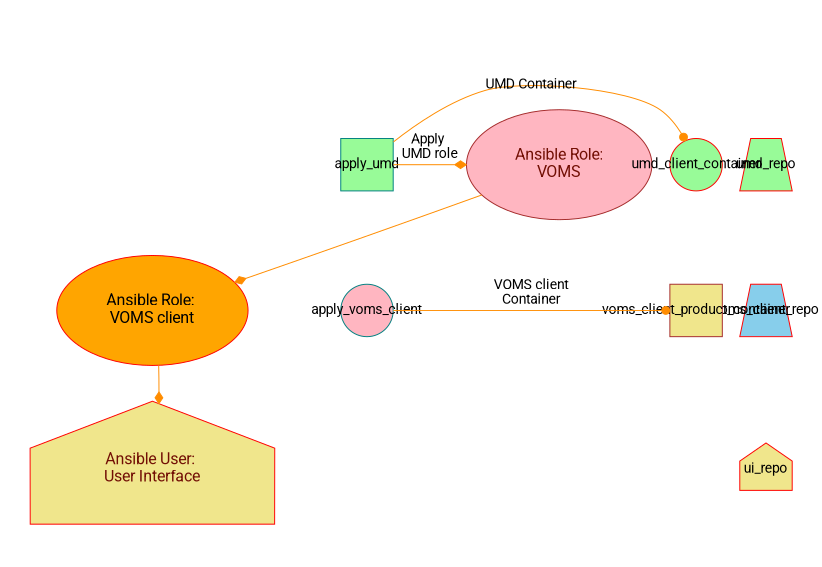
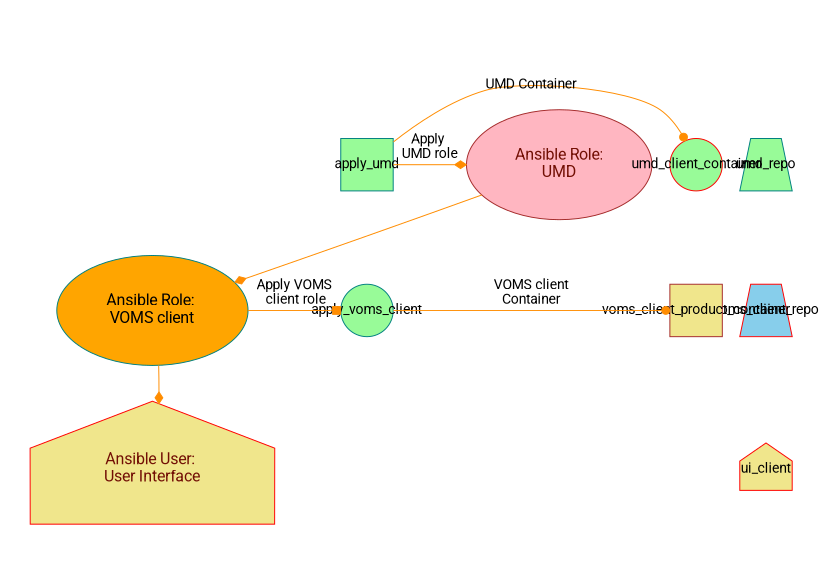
node "Ansible Role: VOMS": label "Ansible Role: VOMS" -> "Ansible Role: UMD"
node "umd_repo": color red -> teal
node "Ansible Role: VOMS client": color red -> teal
edge "Ansible Role: VOMS client" -> "apply_voms_client": added, label "Apply VOMS client role"
node "apply_voms_client": fillcolor lightpink -> palegreen
node "ui_repo": label "ui_repo" -> "ui_client"
